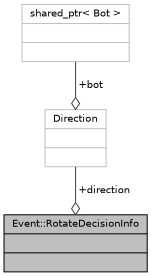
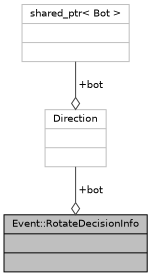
edge "Direction" -> "Event::RotateDecisionInfo": label " +direction" -> " +bot"
